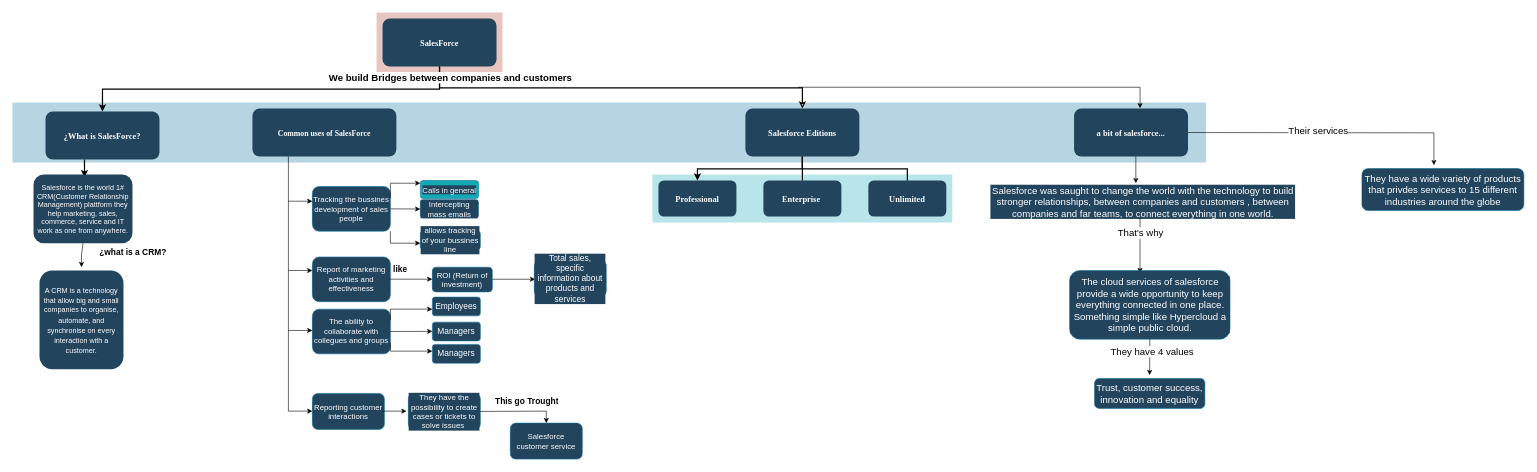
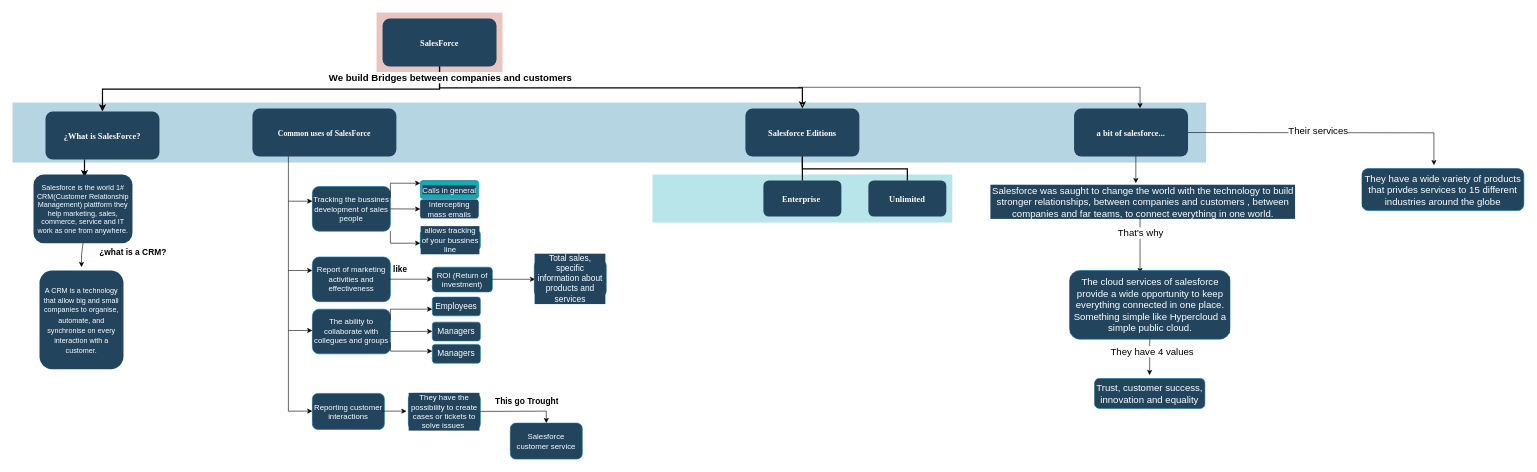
edge "Salesforce Editions" -> "Professional": removed
node "Professional": removed
node "allows tracking of your bussines line": fillcolor #23445d -> #10739e
